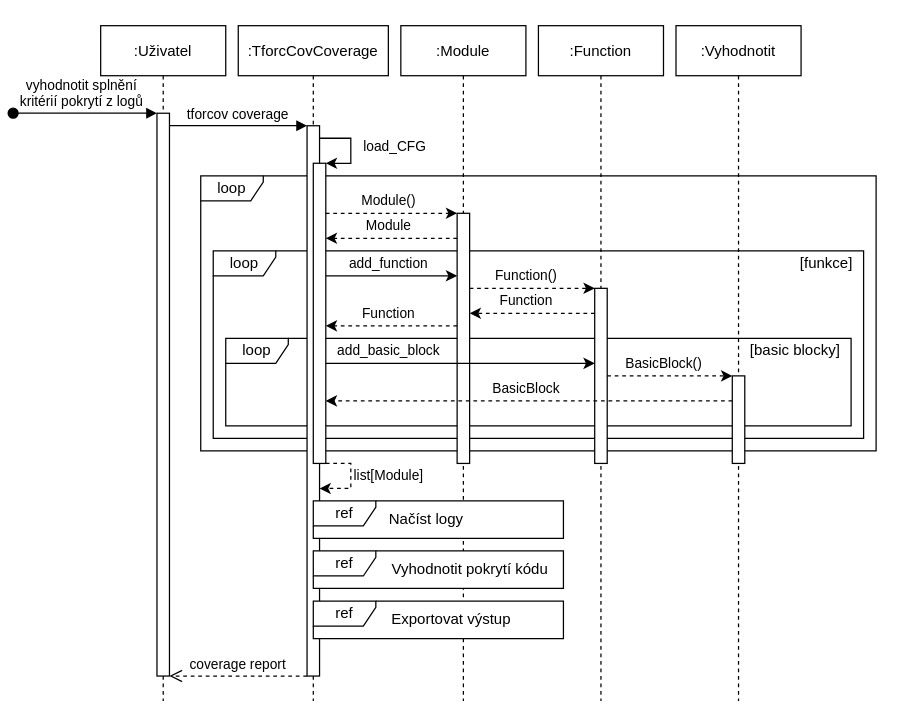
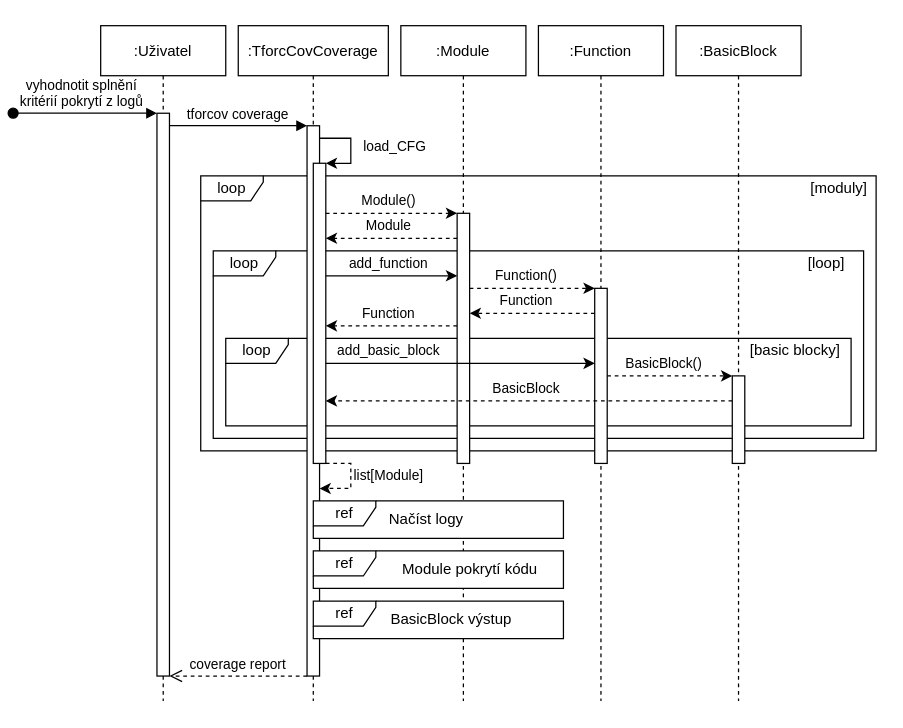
node ":Vyhodnotit": label ":Vyhodnotit" -> ":BasicBlock"
node "[moduly]": added
node "[funkce]": label "[funkce]" -> "[loop]"
node "Vyhodnotit pokrytí kódu": label "Vyhodnotit pokrytí kódu" -> "Module pokrytí kódu"
node "Exportovat výstup": label "Exportovat výstup" -> "BasicBlock výstup"
